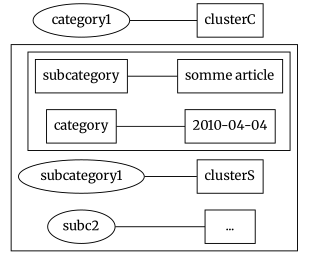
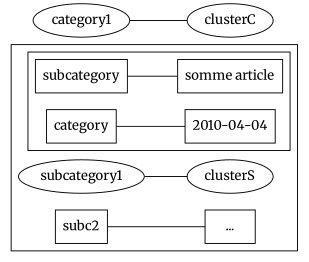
node "clusterC": shape box -> ellipse
node "clusterS": shape box -> ellipse
node "subc2": shape ellipse -> box
